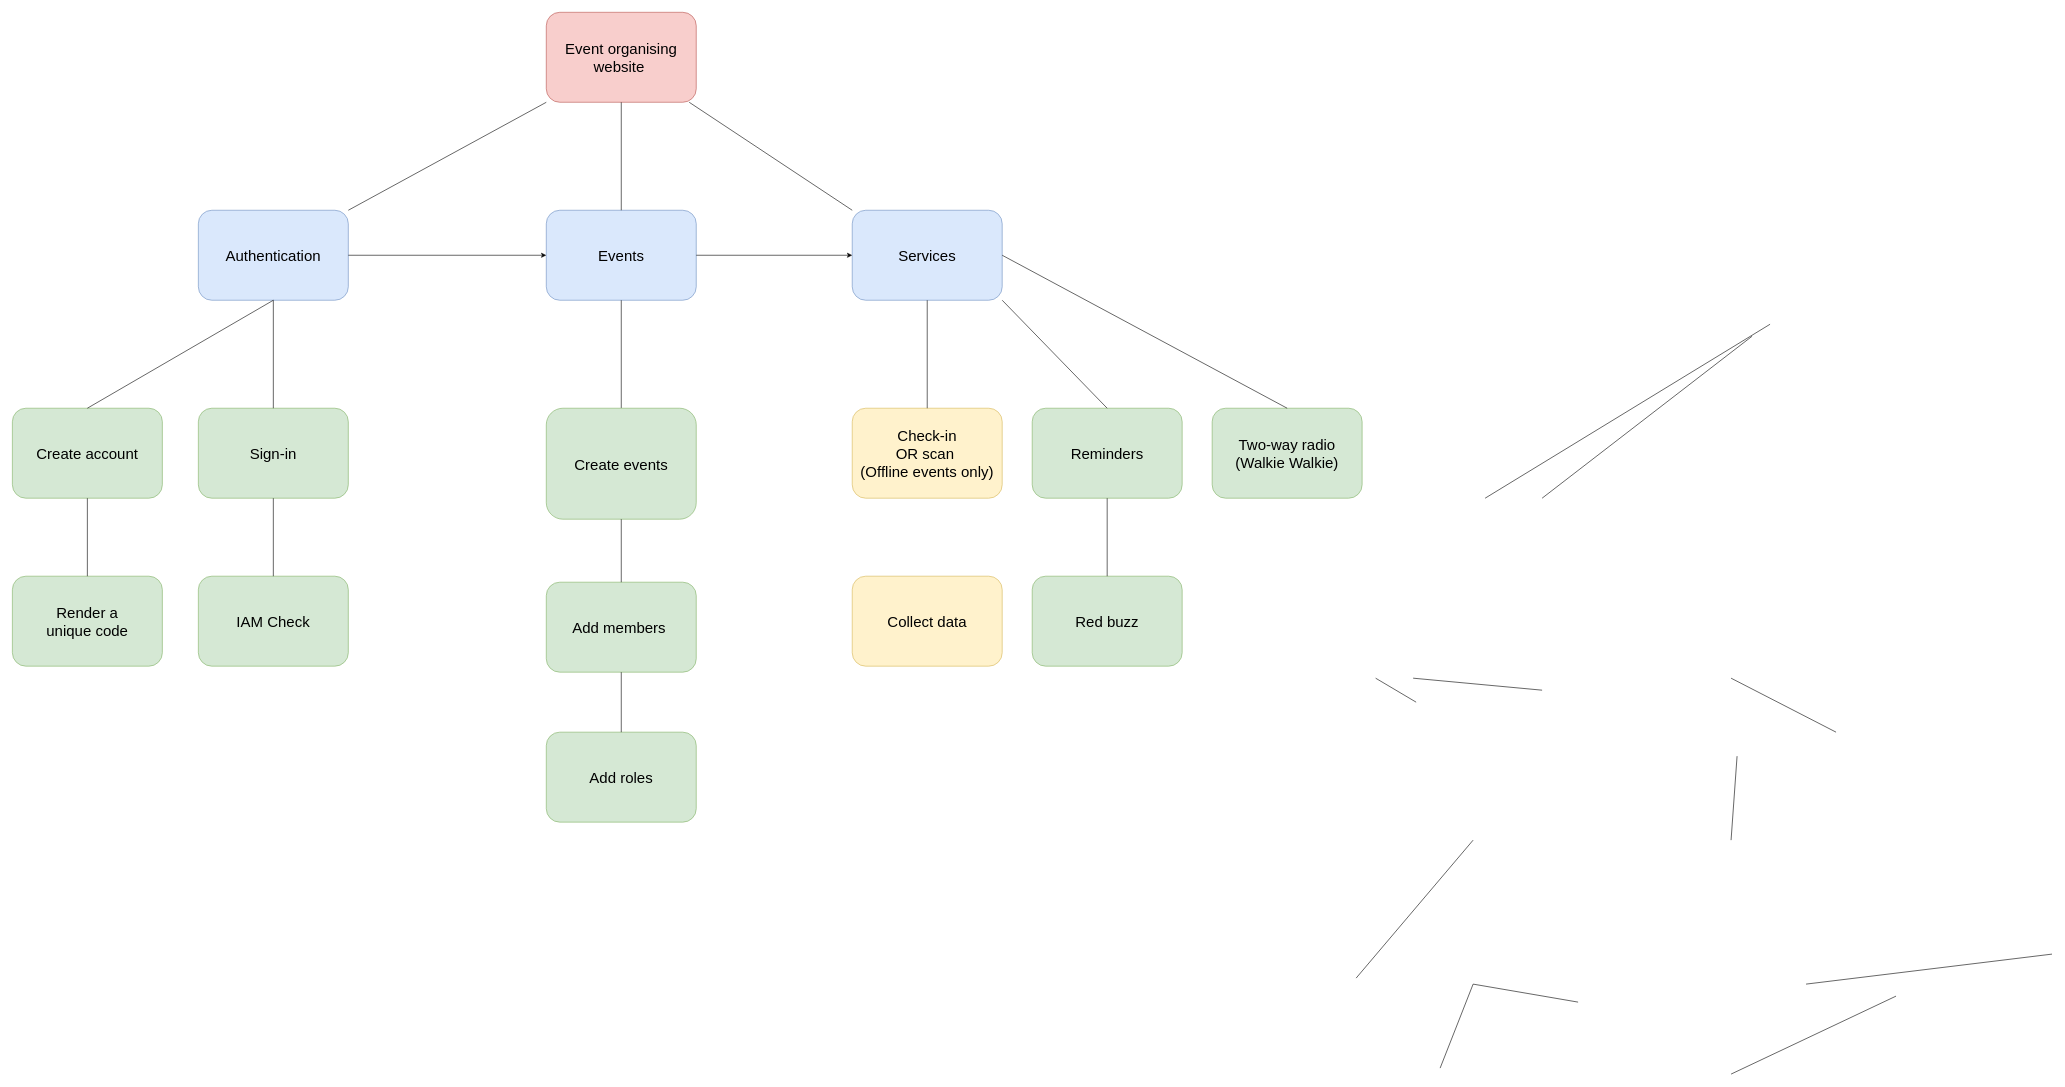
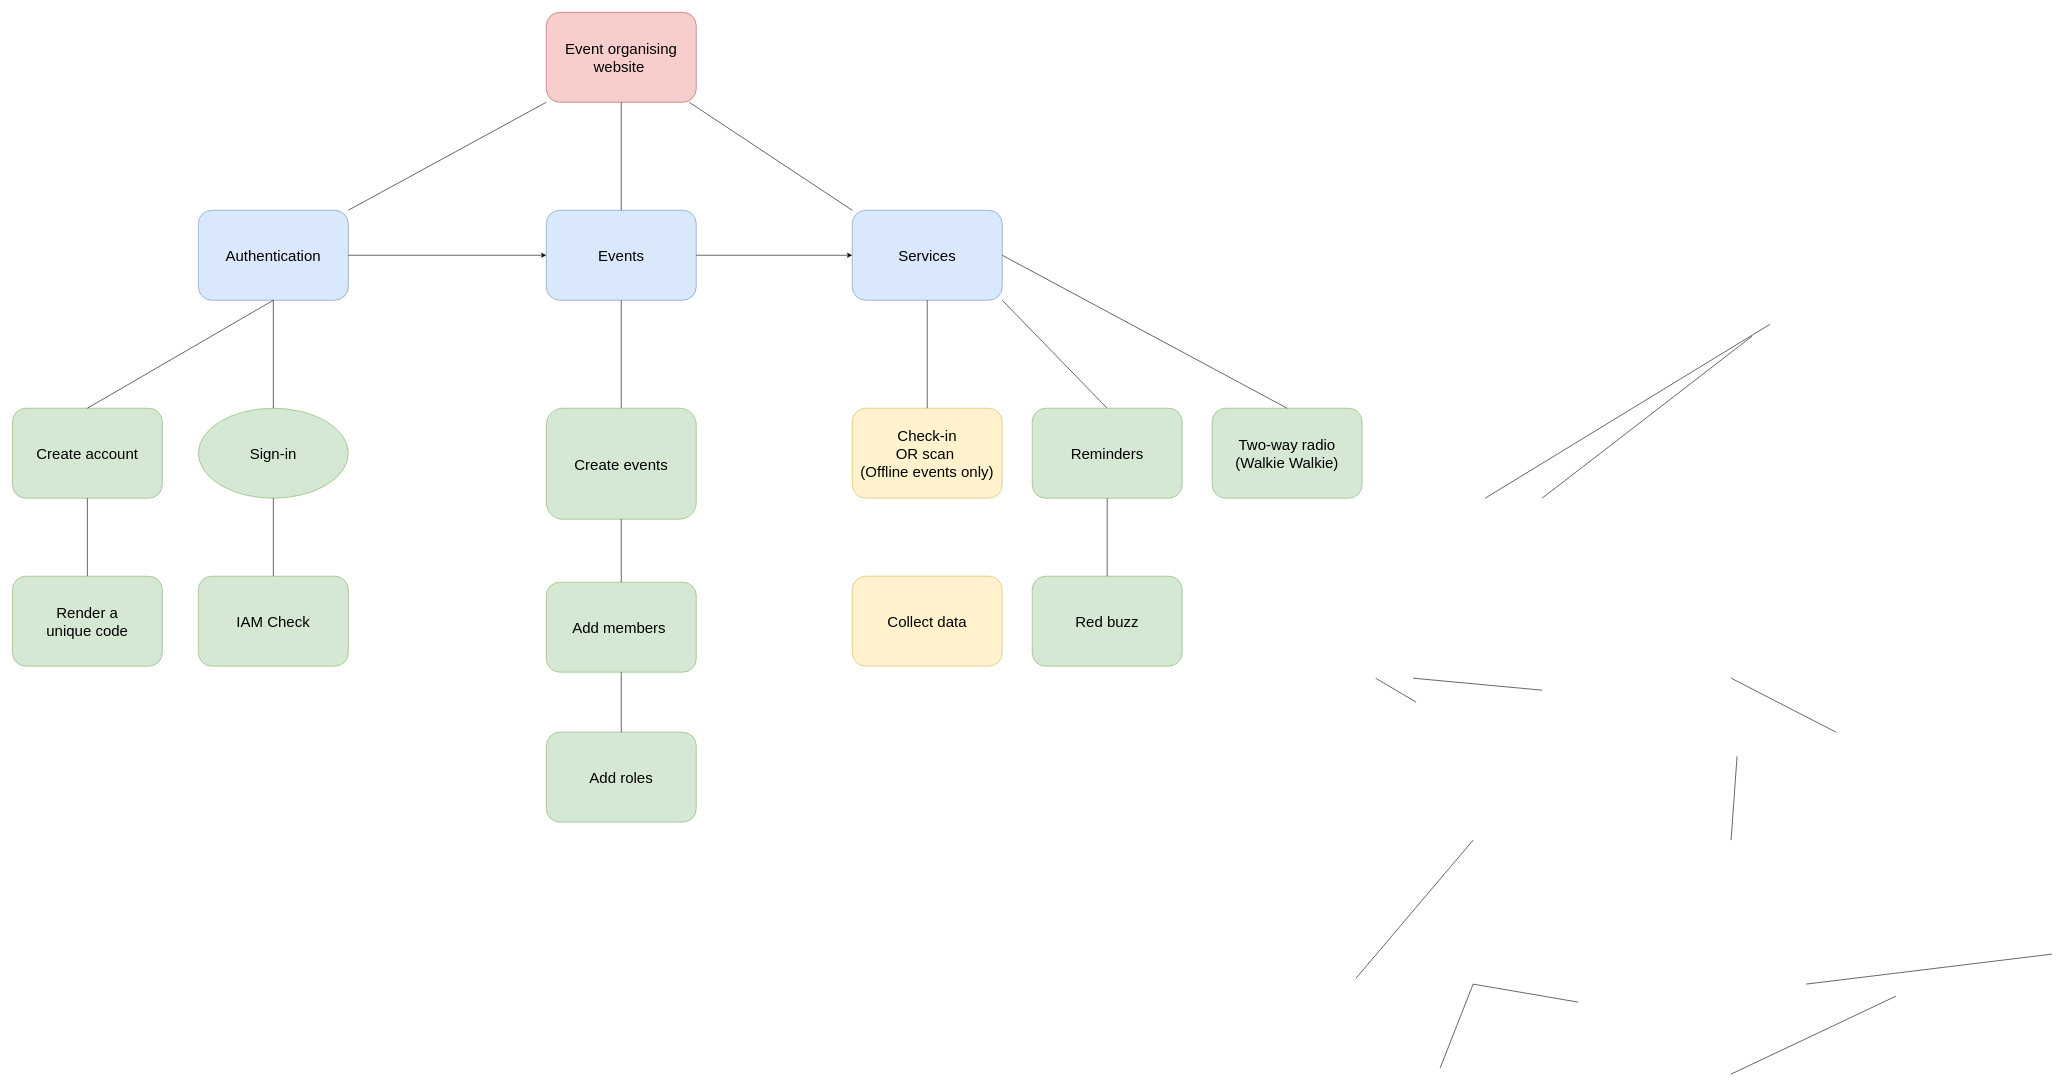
node "Sign-in": shape rounded rectangle -> ellipse
